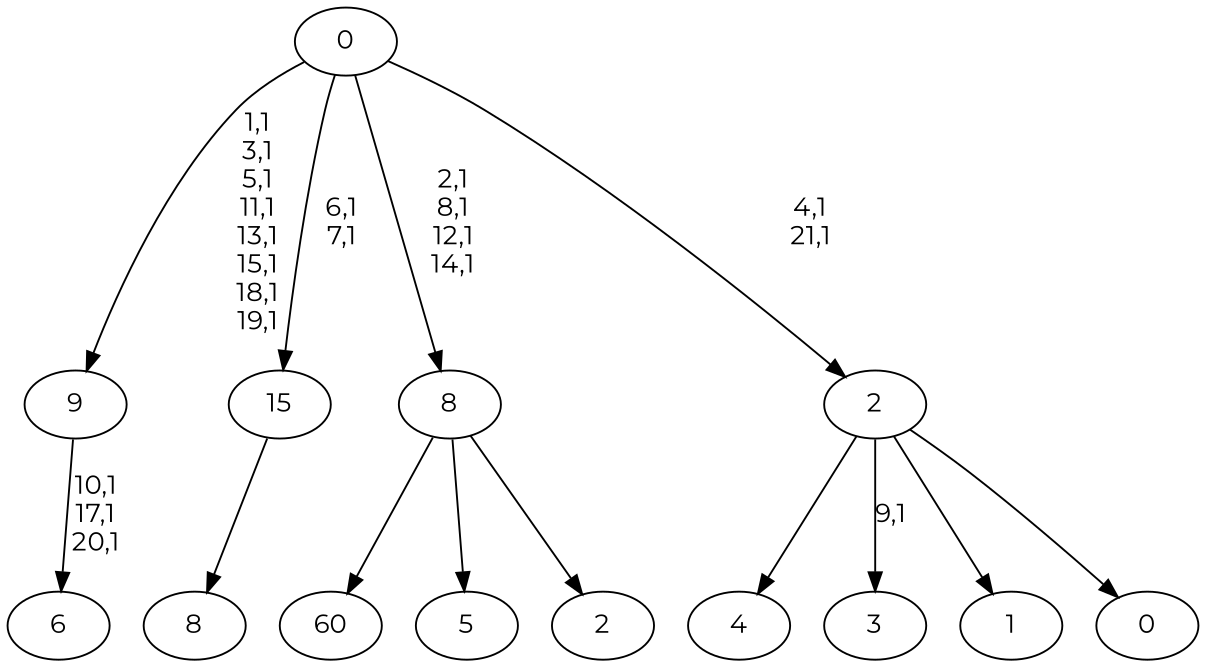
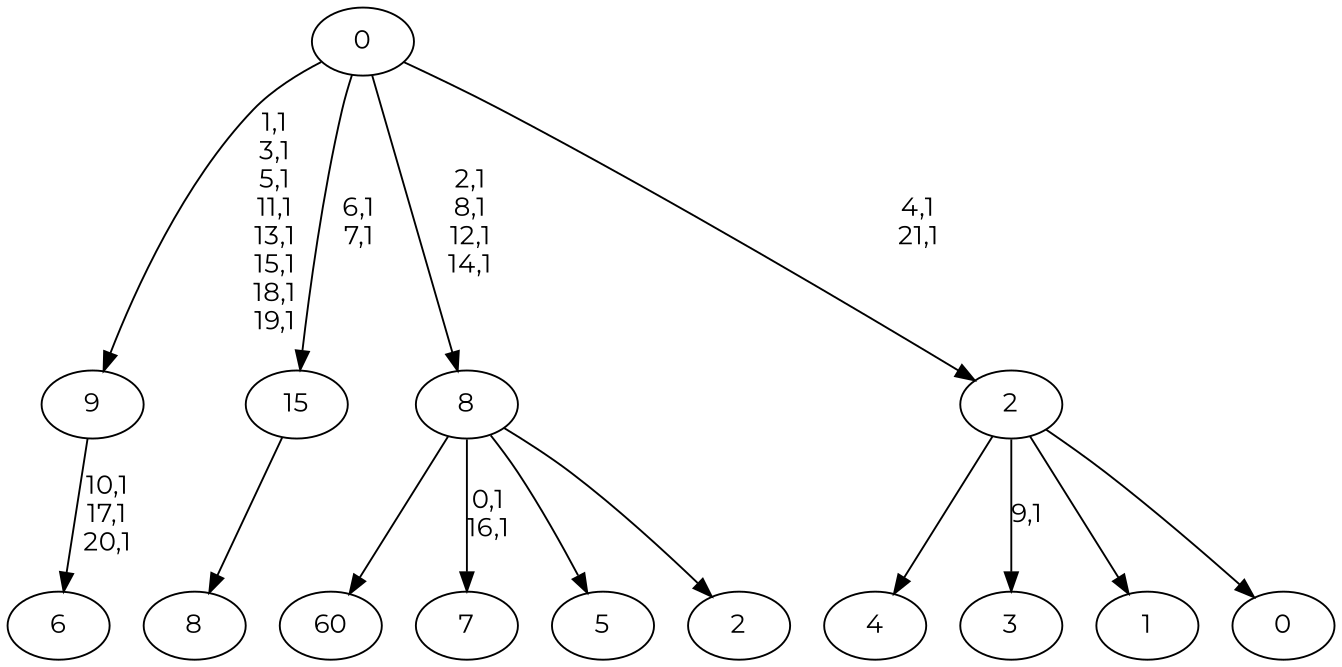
node "7": added
